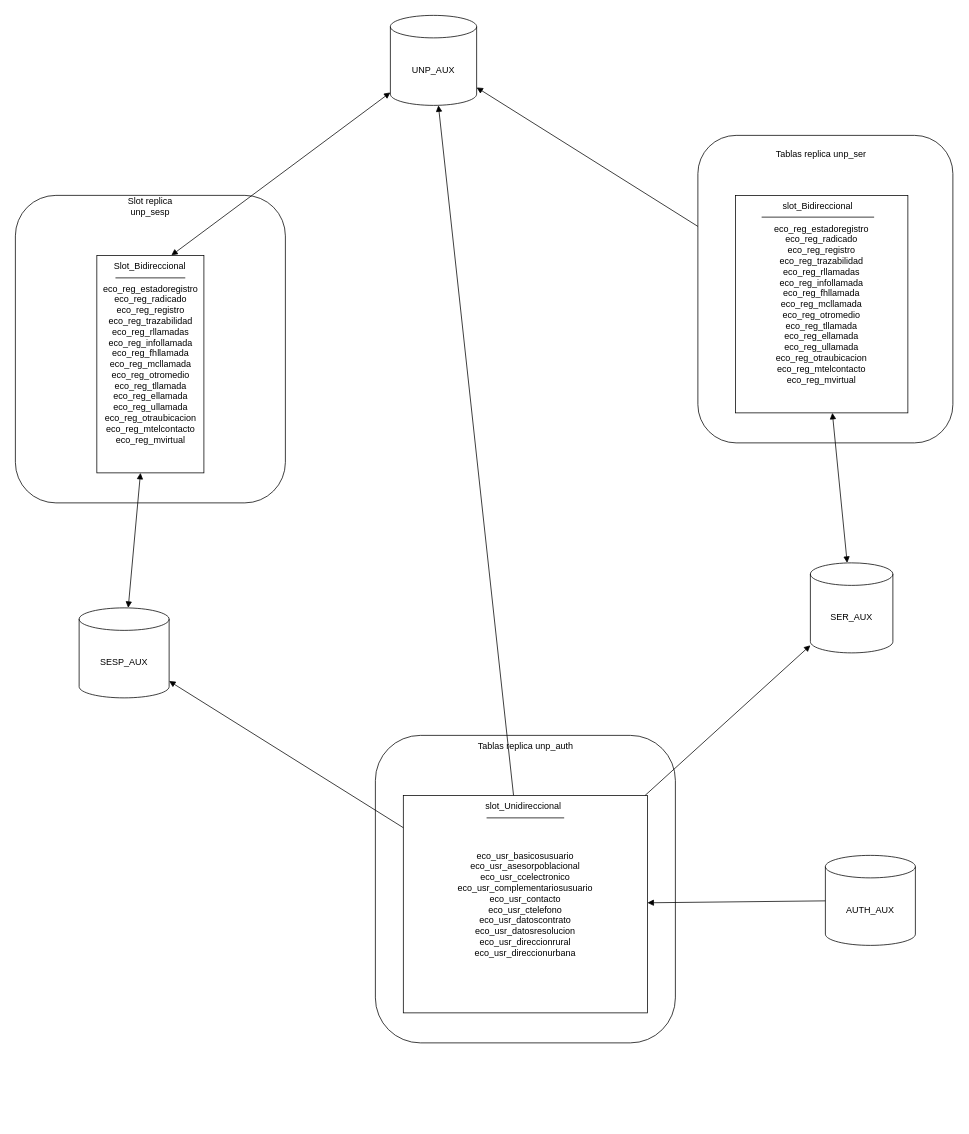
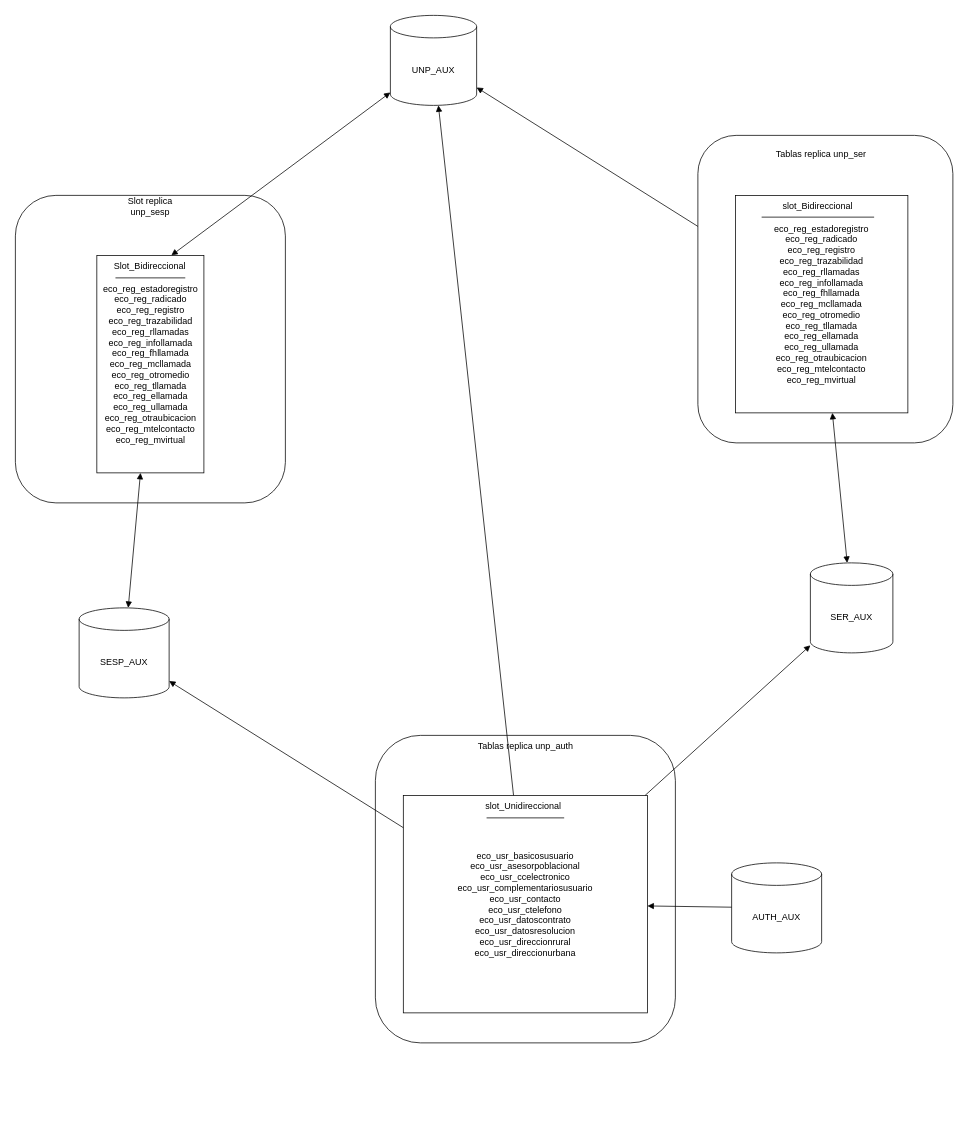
node "AUTH_AUX": moved (870, 900) -> (777, 908)
